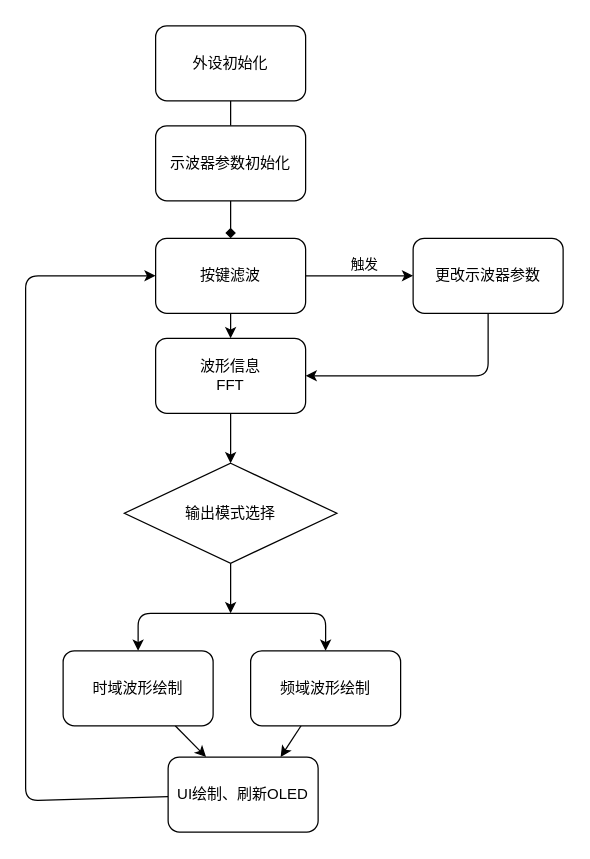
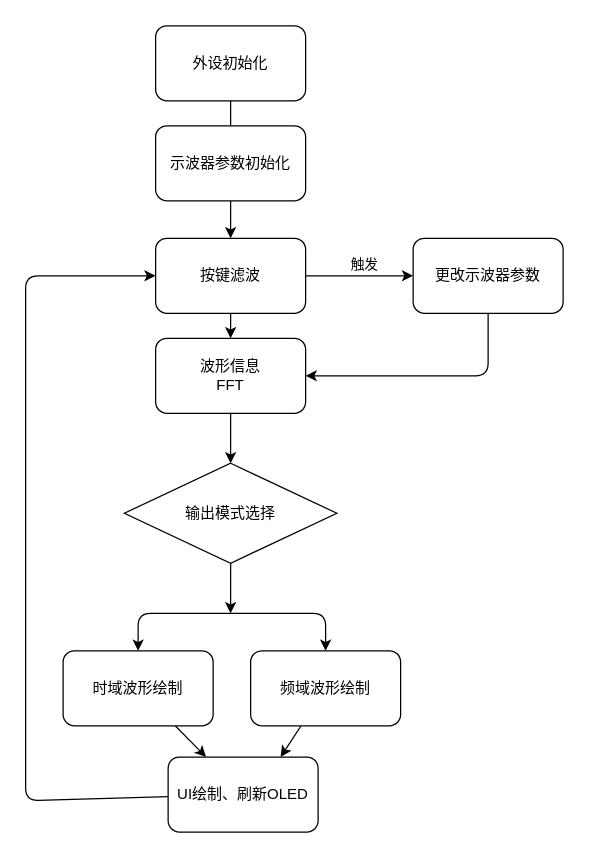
edge "示波器参数初始化" -> "按键滤波": arrowhead diamond -> classic
